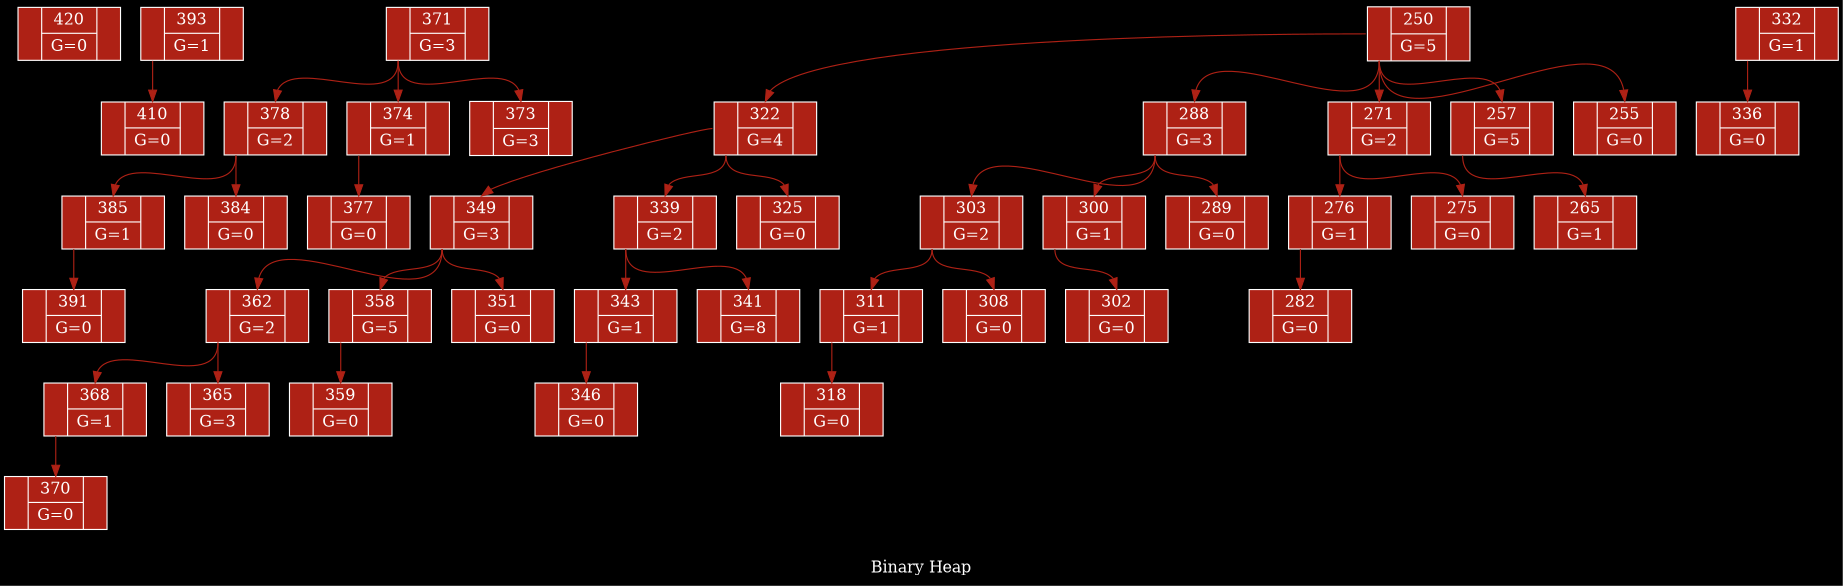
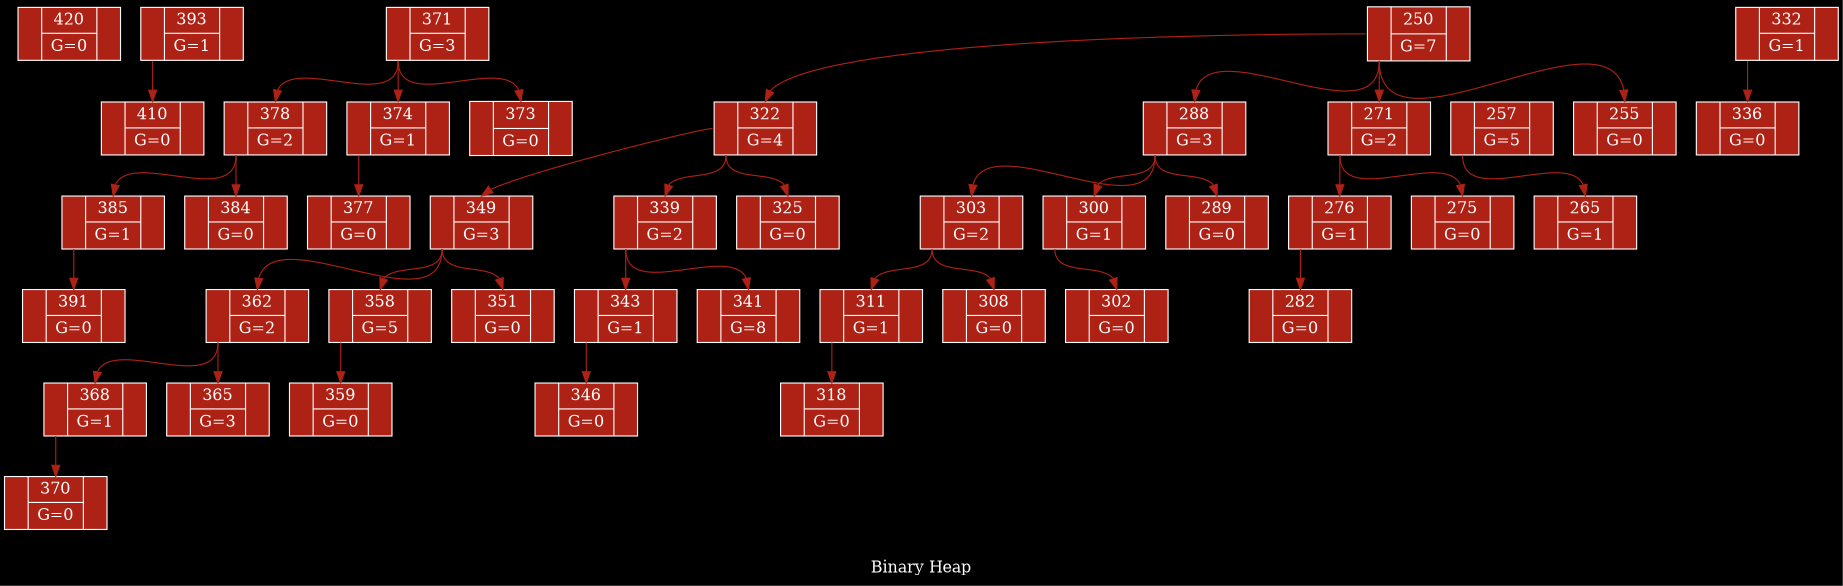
node "250": text "G=5" -> "G=7"
edge "250" -> "257": removed
node "373": text "G=3" -> "G=0"
